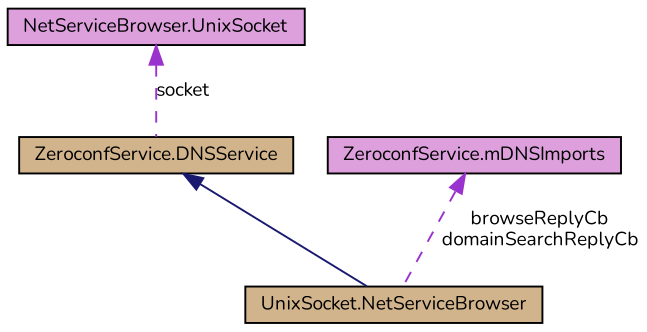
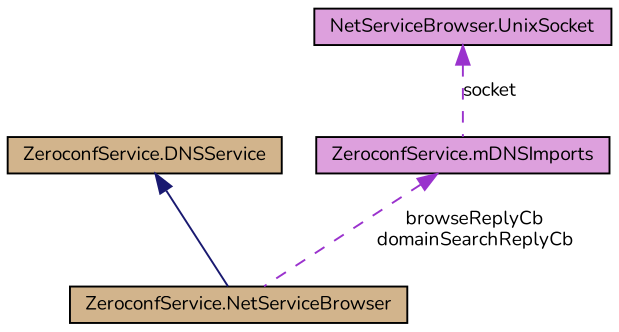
edge "ZeroconfService.DNSService" -> "NetServiceBrowser.UnixSocket": now "ZeroconfService.mDNSImports" -> "NetServiceBrowser.UnixSocket"
node "UnixSocket.NetServiceBrowser": label "UnixSocket.NetServiceBrowser" -> "ZeroconfService.NetServiceBrowser"
